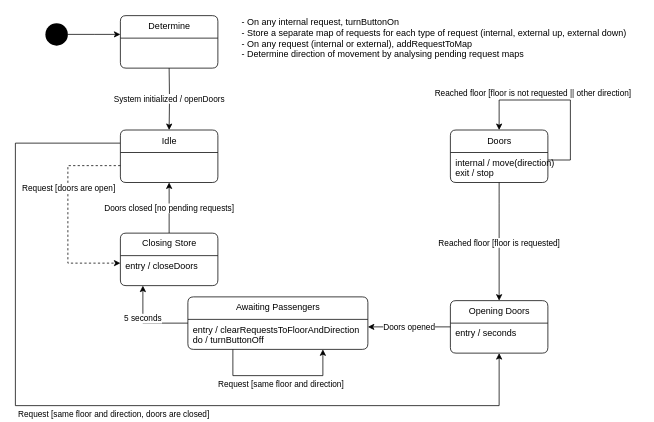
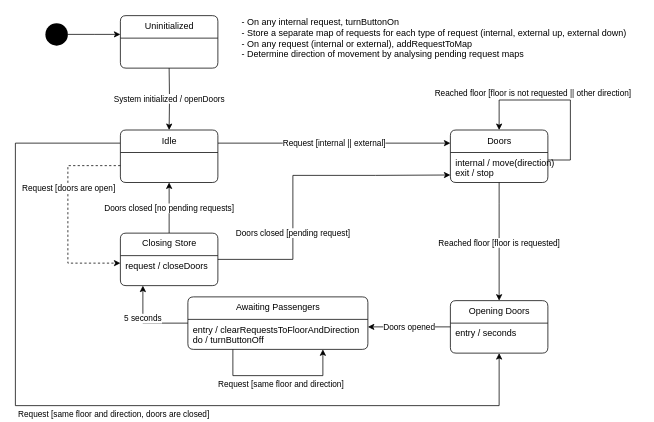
node "Determine": label "Determine" -> "Uninitialized"
edge "Idle" -> "Doors": added, label "Request [internal || external]"
edge "Closing Store" -> "internal / move(direction) exit / stop": added, label "Doors closed [pending request]"
node "entry / closeDoors": label "entry / closeDoors" -> "request / closeDoors"
